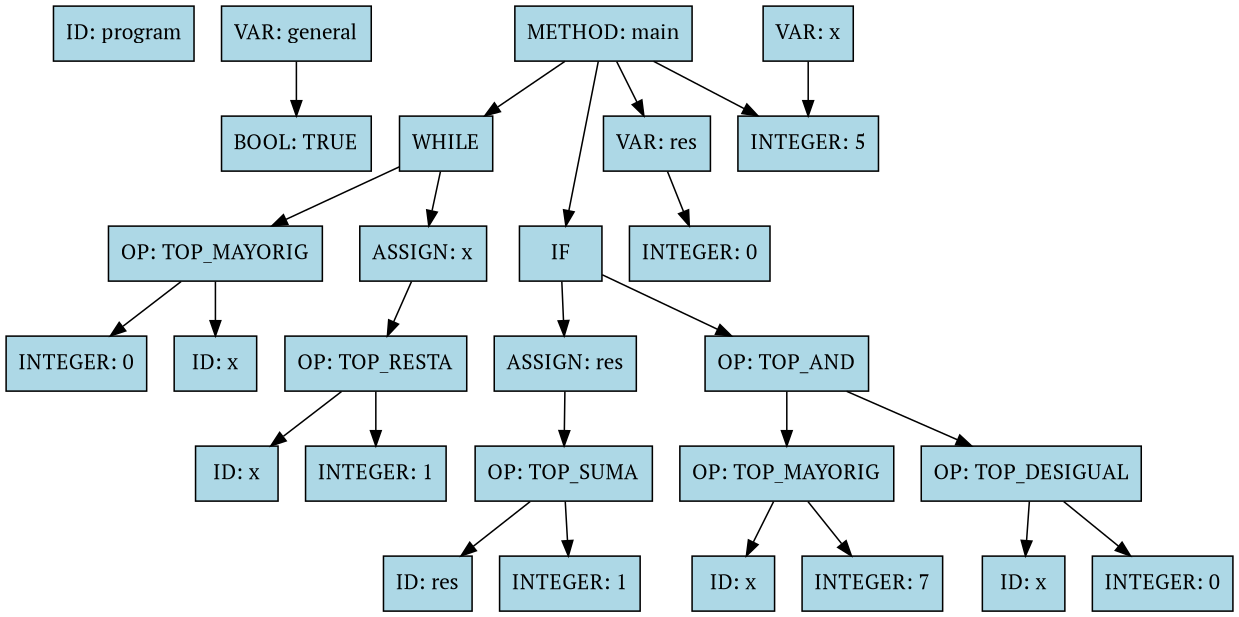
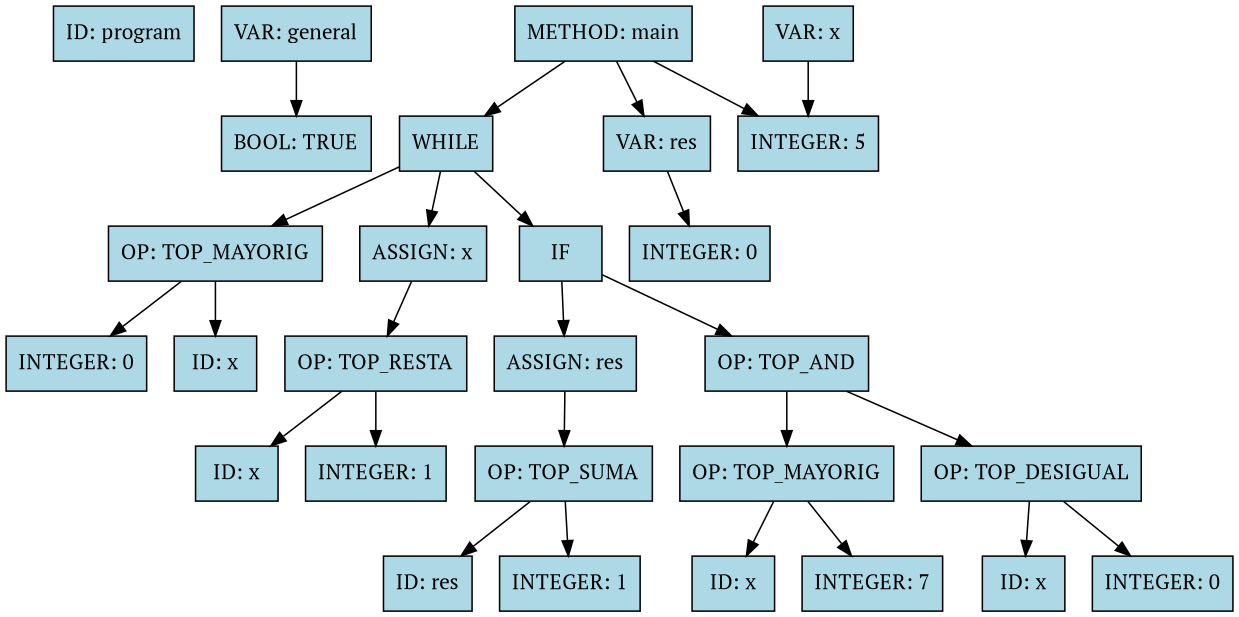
edge "METHOD: main" -> "IF": now "WHILE" -> "IF"
